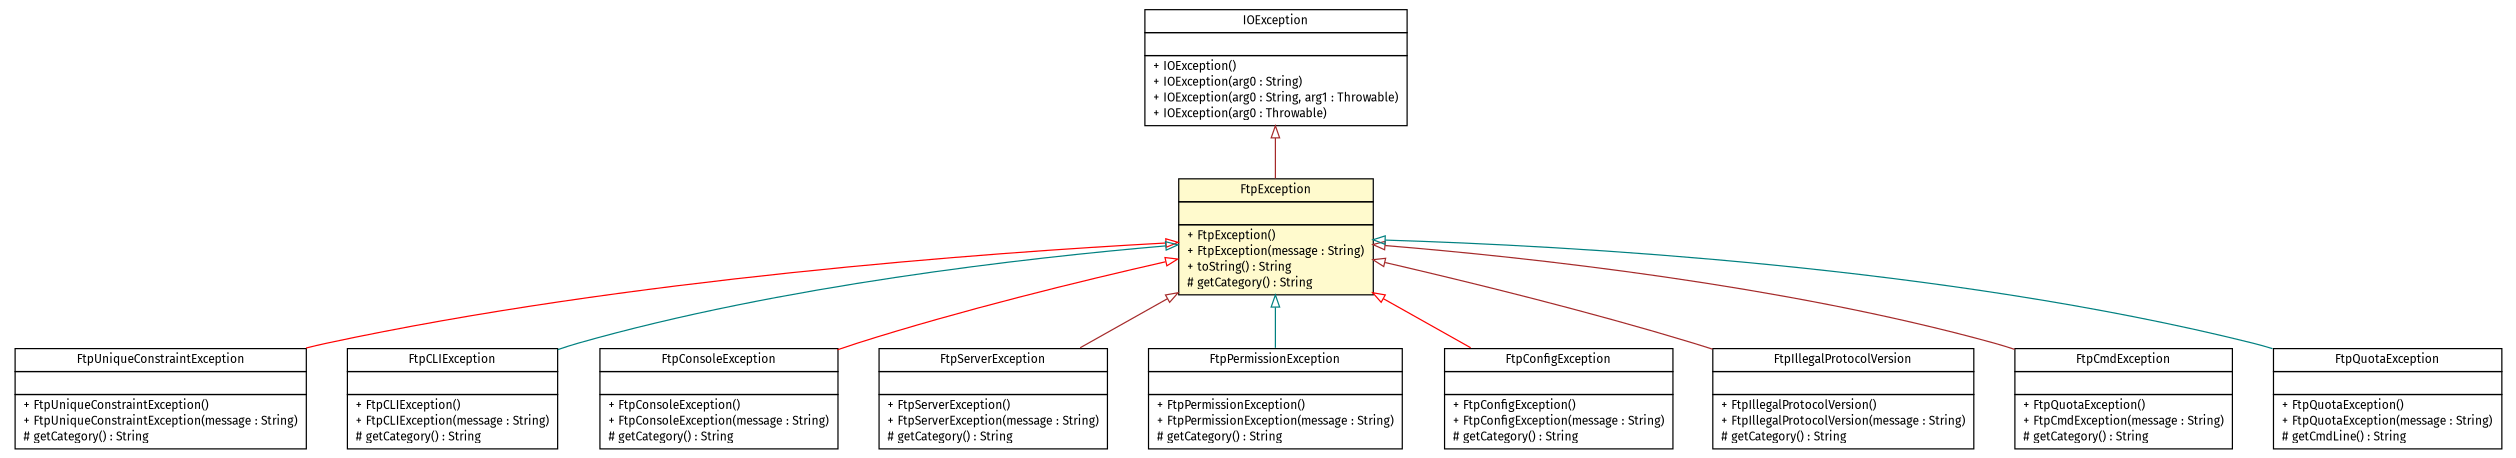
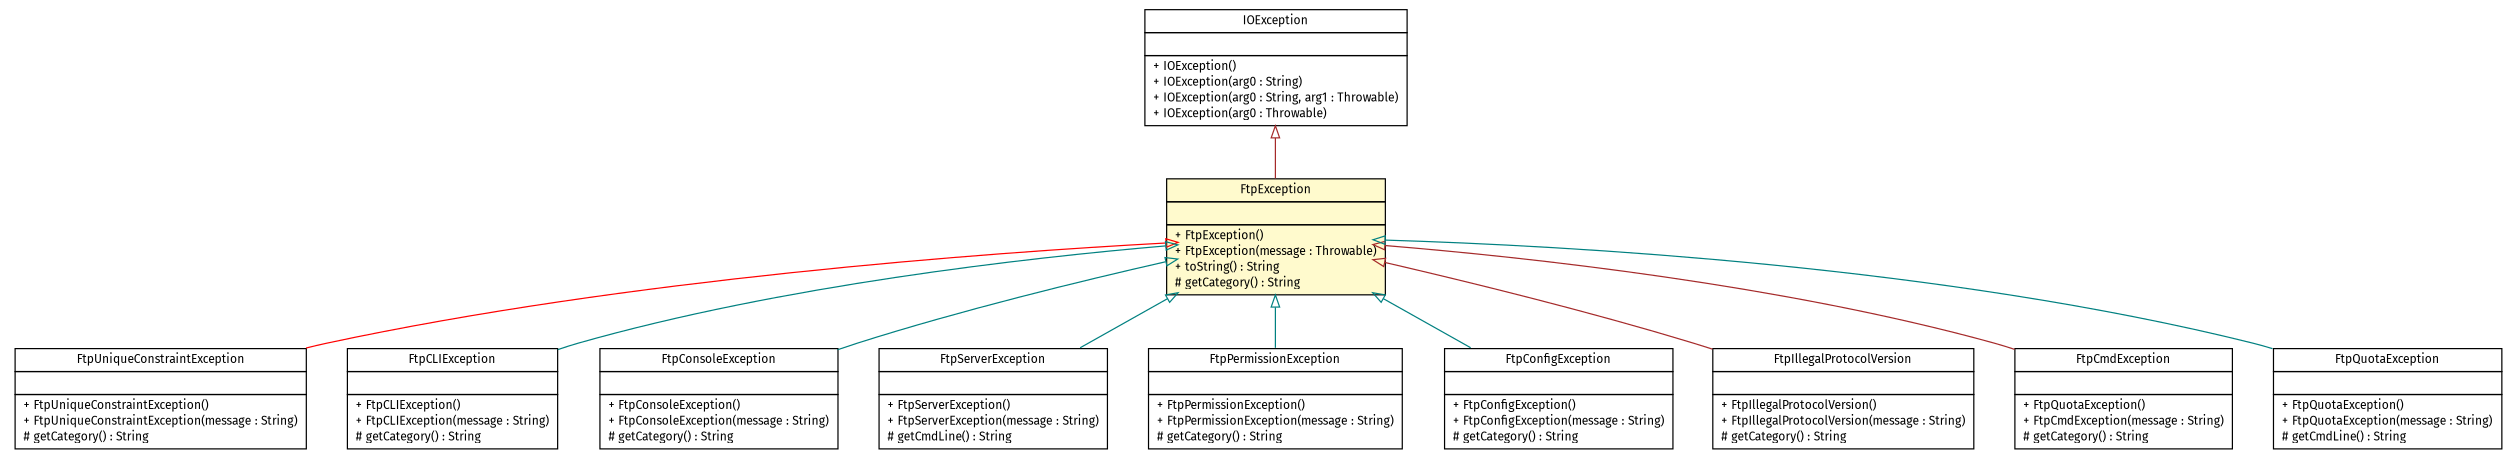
node "FtpException": text "+ FtpException(message : String)" -> "+ FtpException(message : Throwable)"
edge "FtpConsoleException" -> "FtpException": color red -> teal
edge "FtpServerException" -> "FtpException": color brown -> teal
edge "FtpConfigException" -> "FtpException": color red -> teal
node "FtpServerException": text "# getCategory() : String" -> "# getCmdLine() : String"
